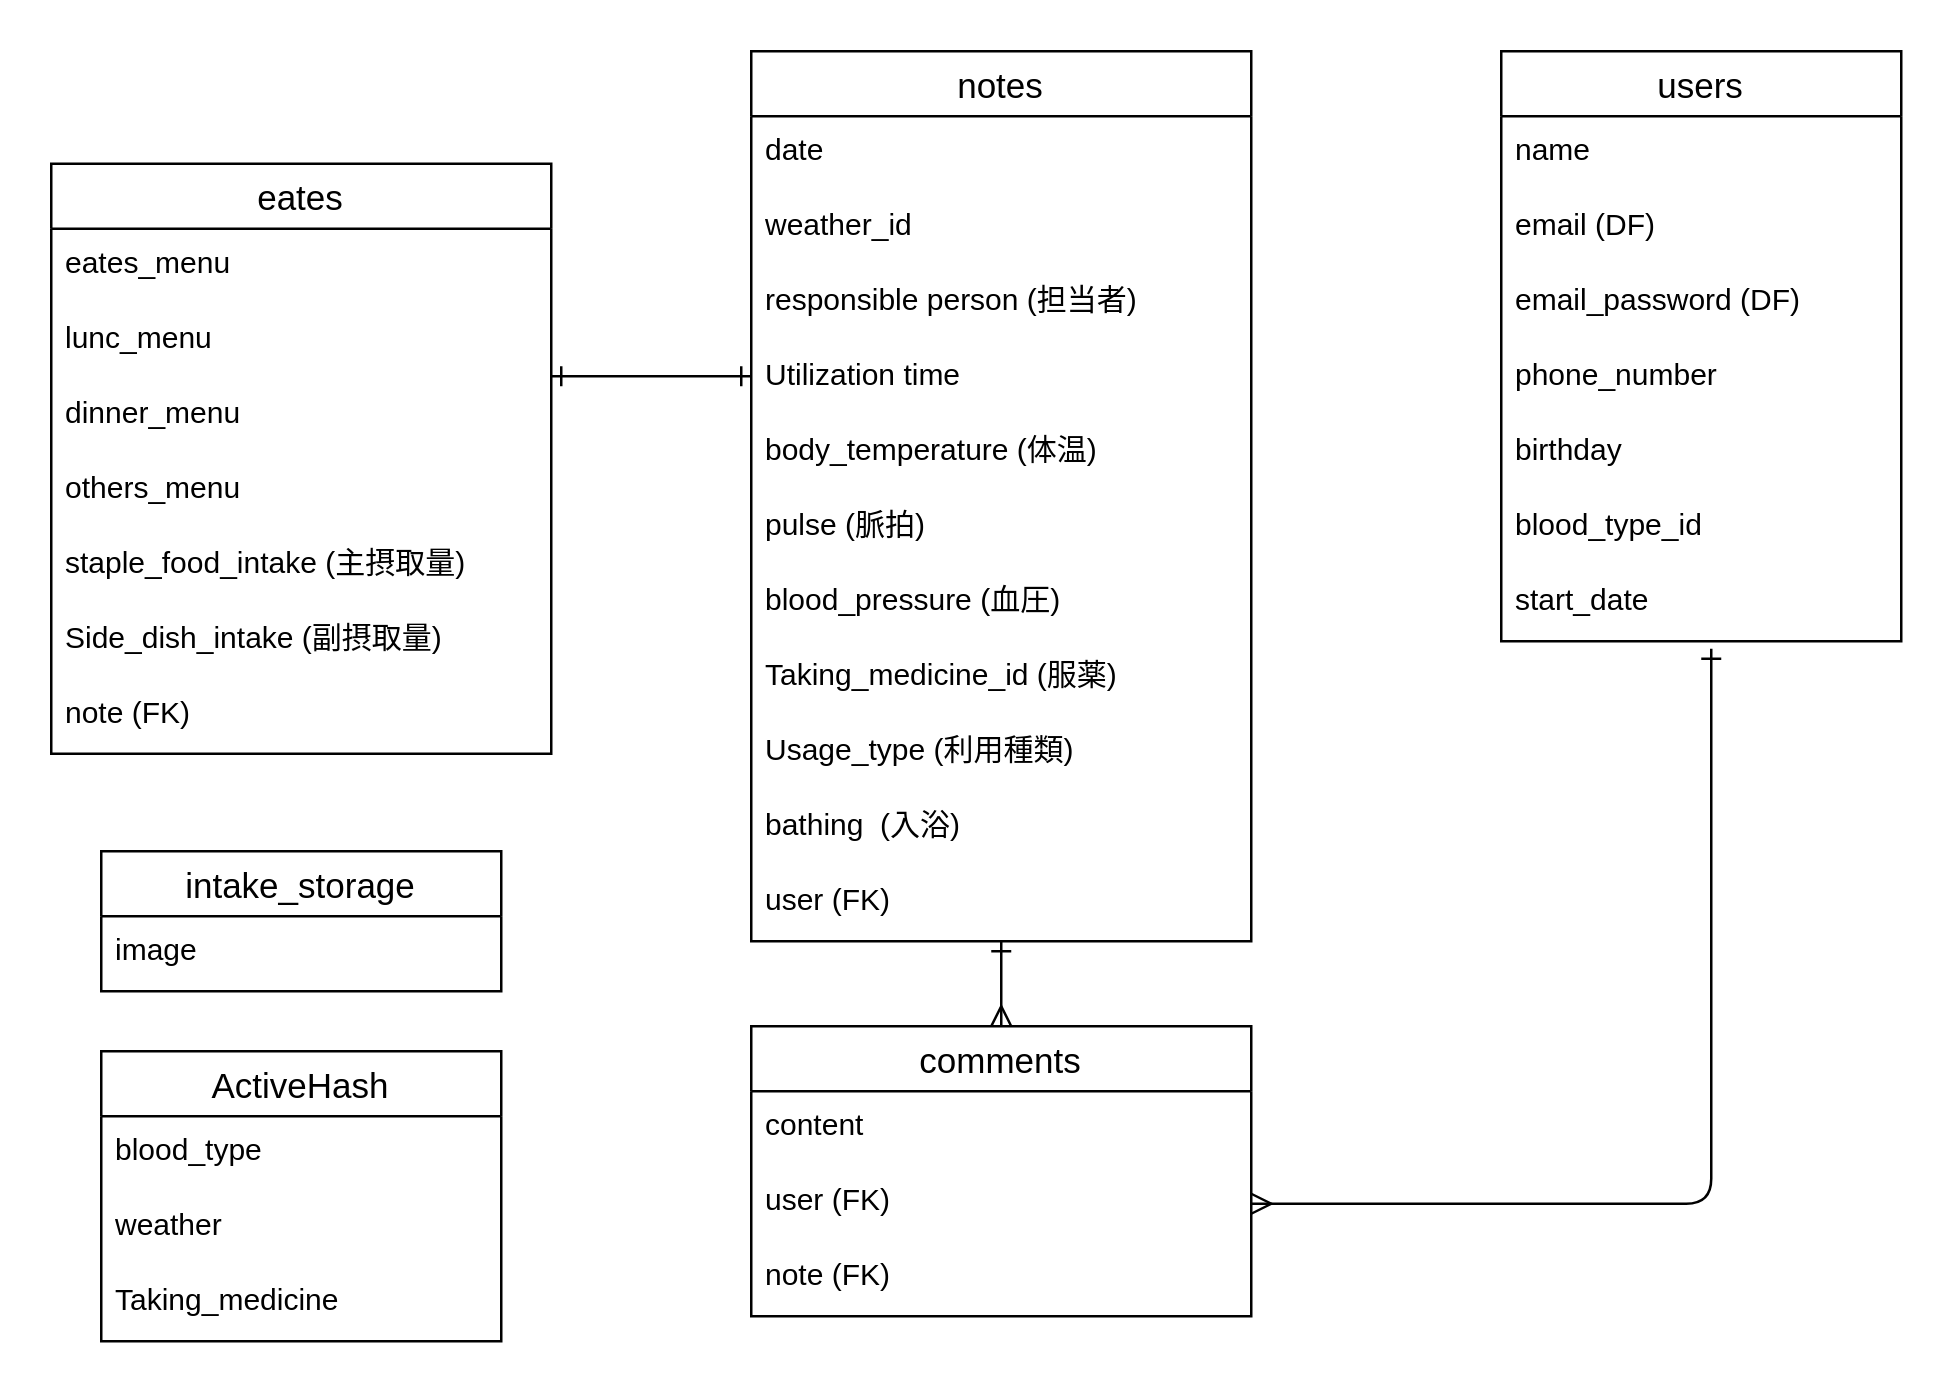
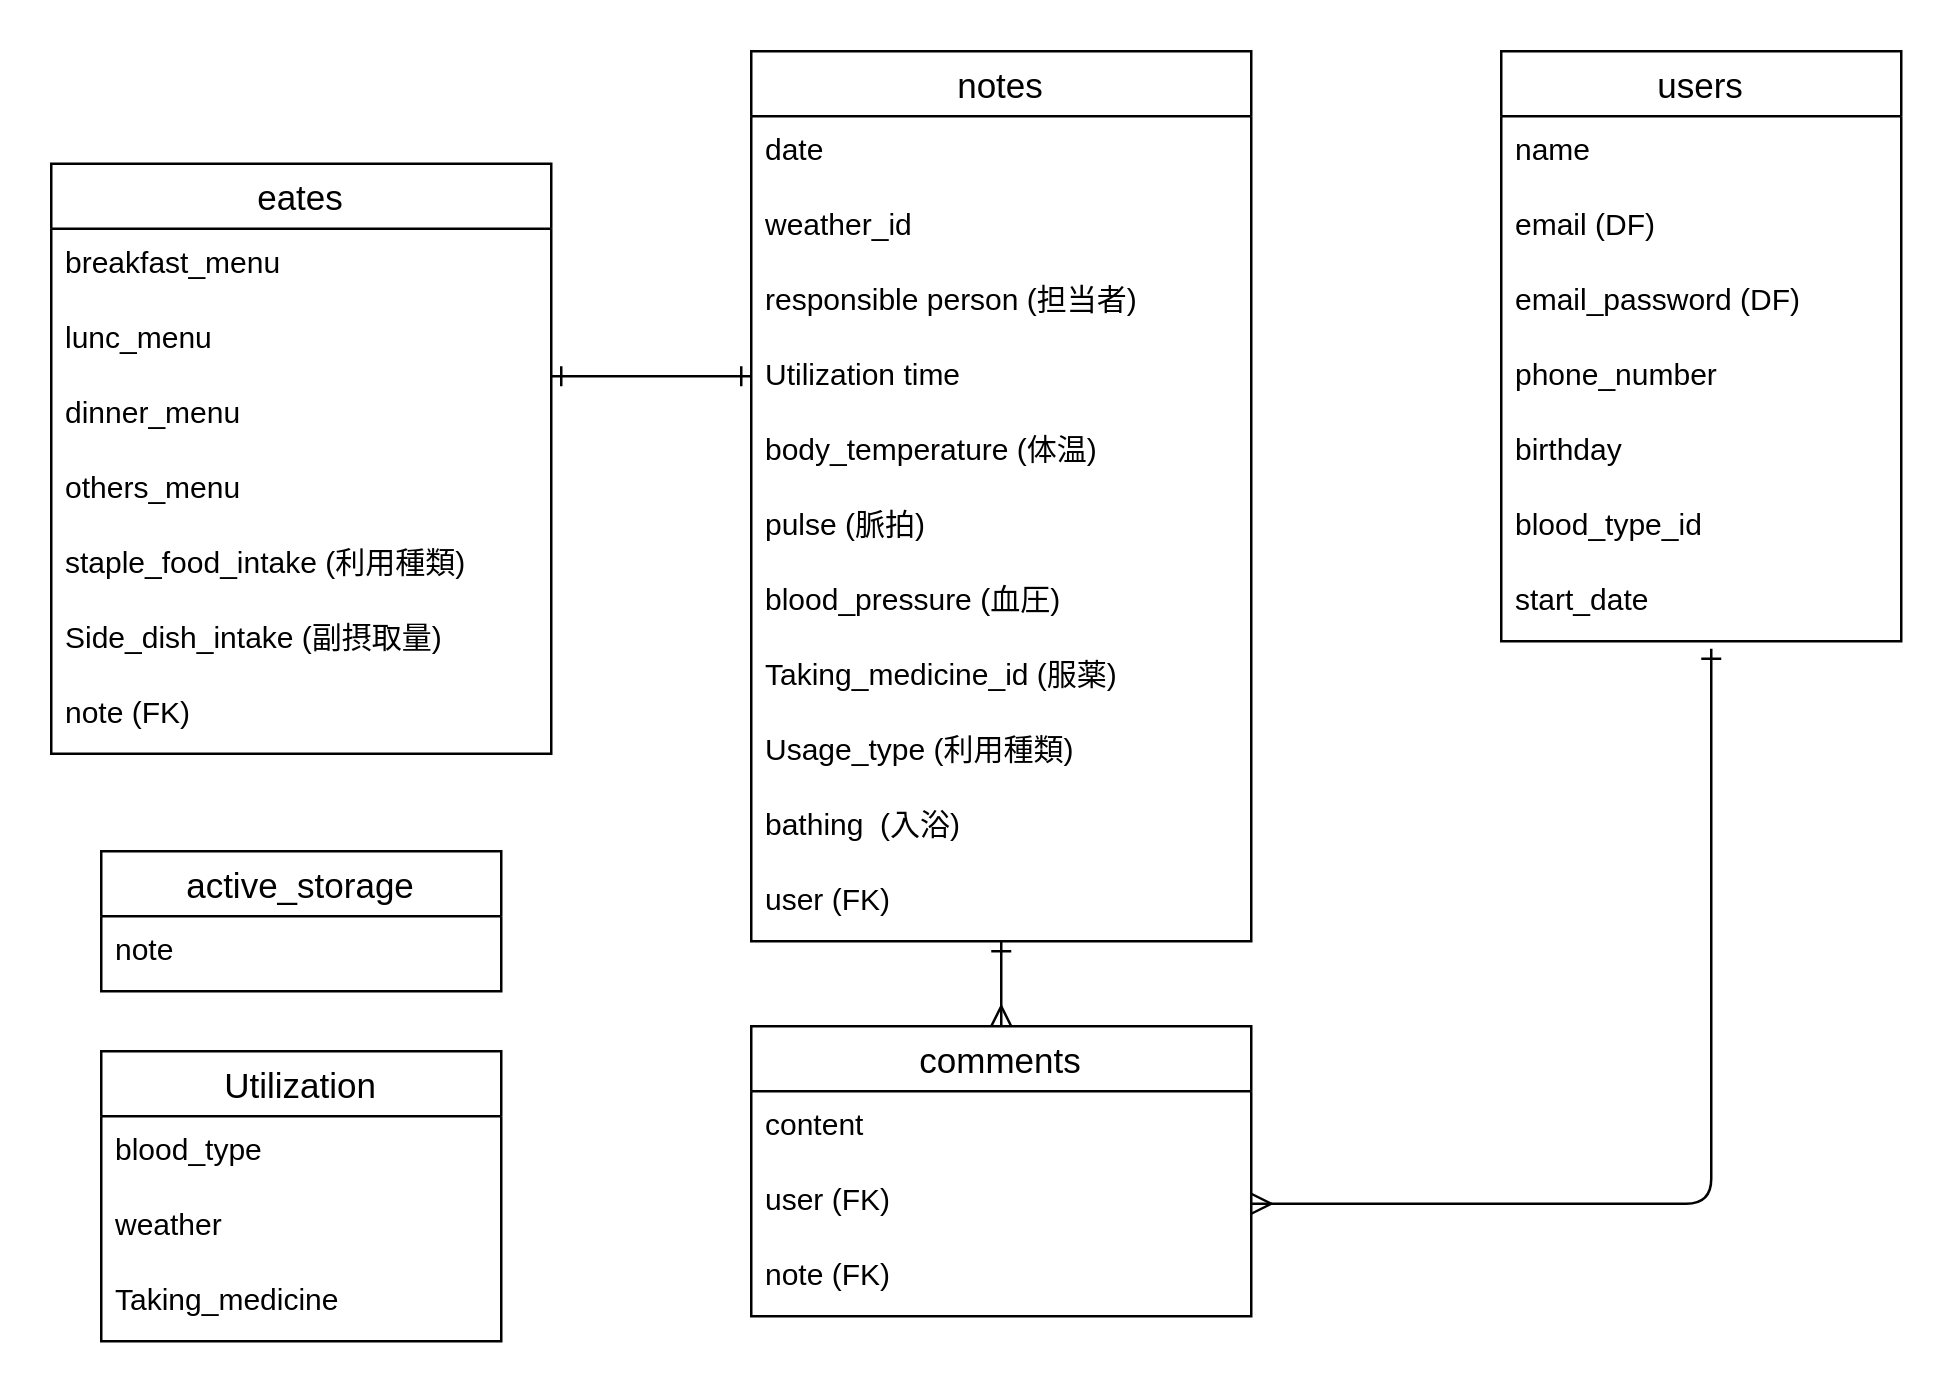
node "eates_menu": label "eates_menu" -> "breakfast_menu"
node "staple_food_intake (主摂取量)": label "staple_food_intake (主摂取量)" -> "staple_food_intake (利用種類)"
node "intake_storage": label "intake_storage" -> "active_storage"
node "image": label "image" -> "note"
node "ActiveHash": label "ActiveHash" -> "Utilization"
